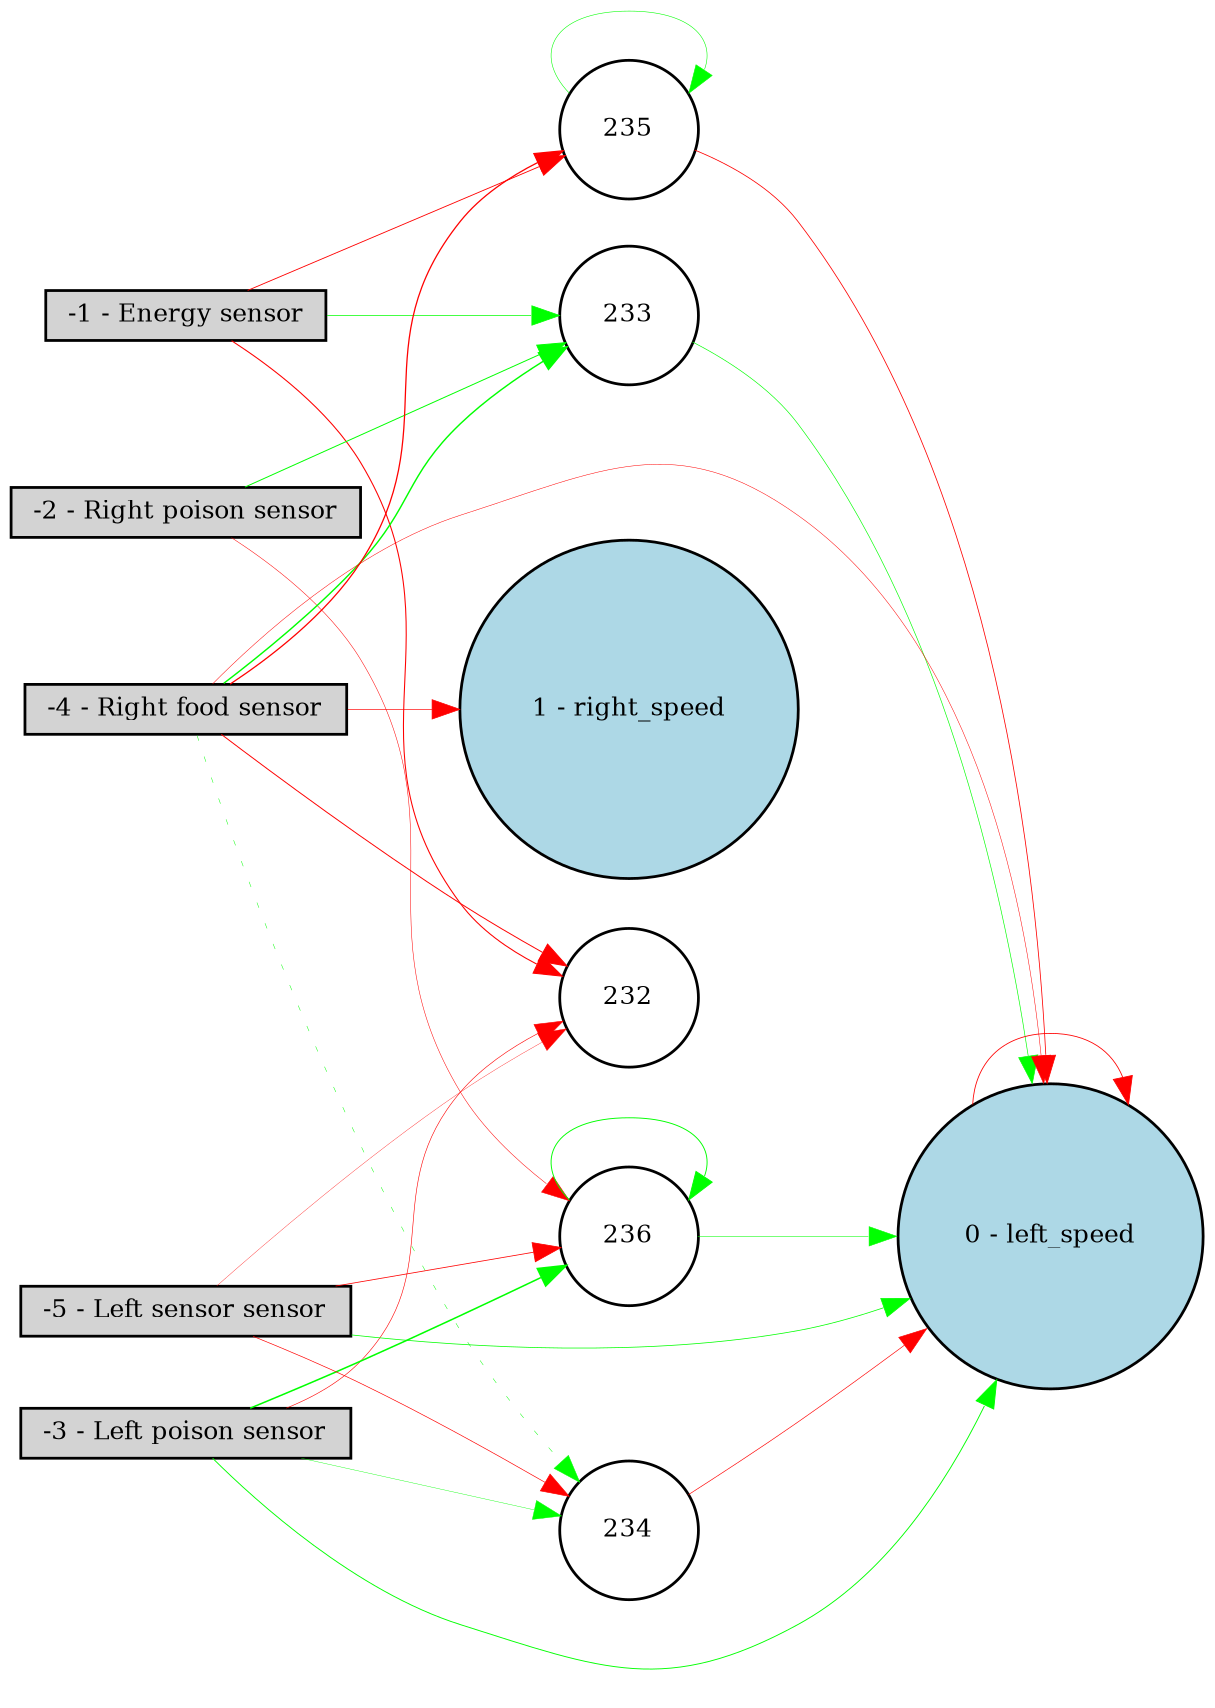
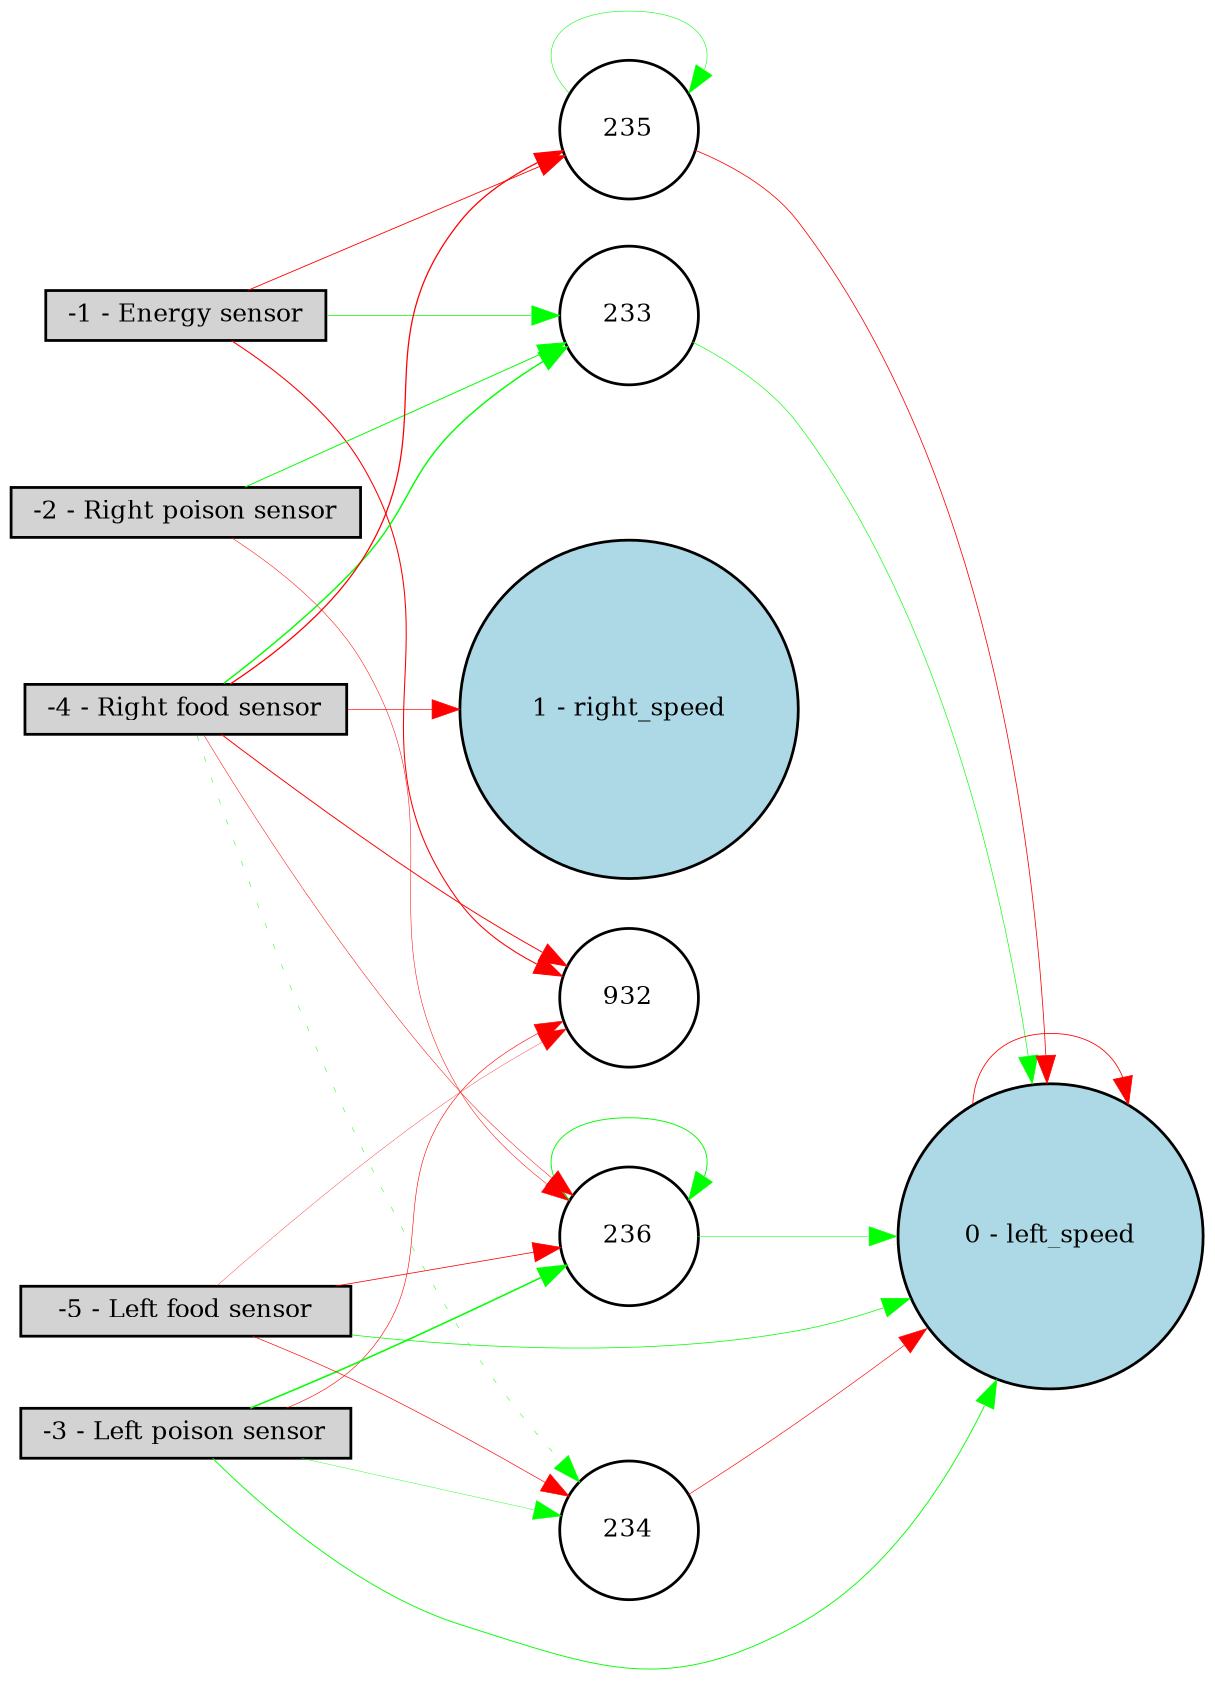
edge "-4 - Right food sensor" -> "0 - left_speed": now "-4 - Right food sensor" -> "236"
node "232": label "232" -> "932"
node "-5 - Left sensor sensor": label "-5 - Left sensor sensor" -> "-5 - Left food sensor"
